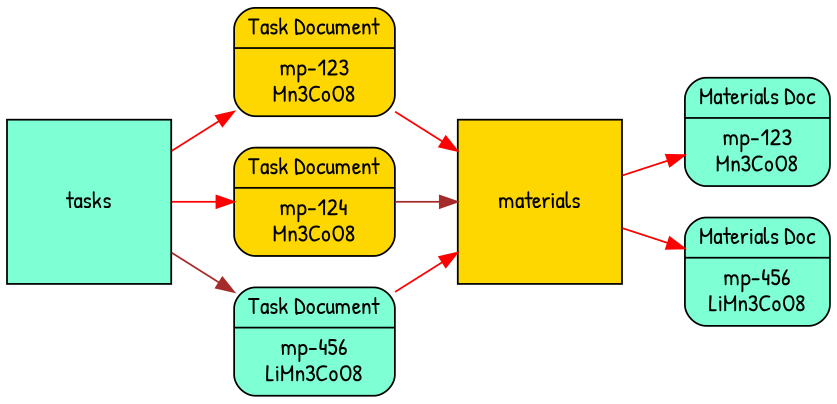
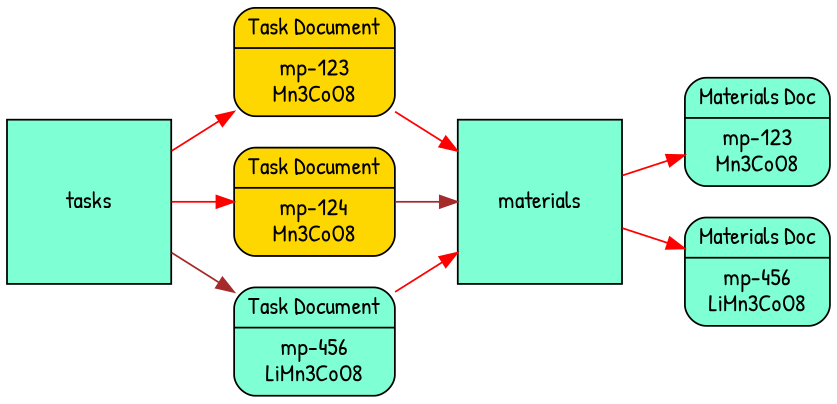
node "materials": fillcolor gold -> aquamarine
